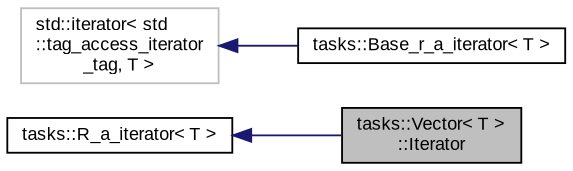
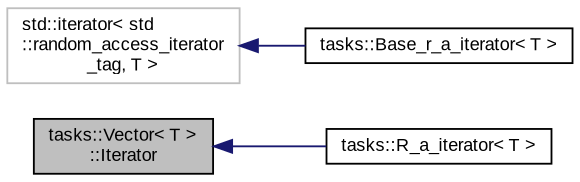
node "std::iterator< std ::tag_access_iterator _tag, T >": label "std::iterator< std ::tag_access_iterator _tag, T >" -> "std::iterator< std ::random_access_iterator _tag, T >"
edge "tasks::Vector< T > ::Iterator" -> "tasks::R_a_iterator< T >": reversed
